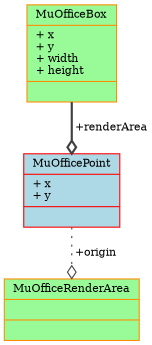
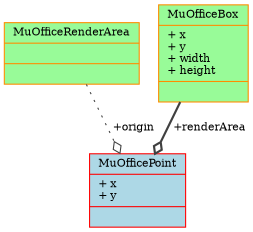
edge "MuOfficePoint" -> "MuOfficeRenderArea": reversed
